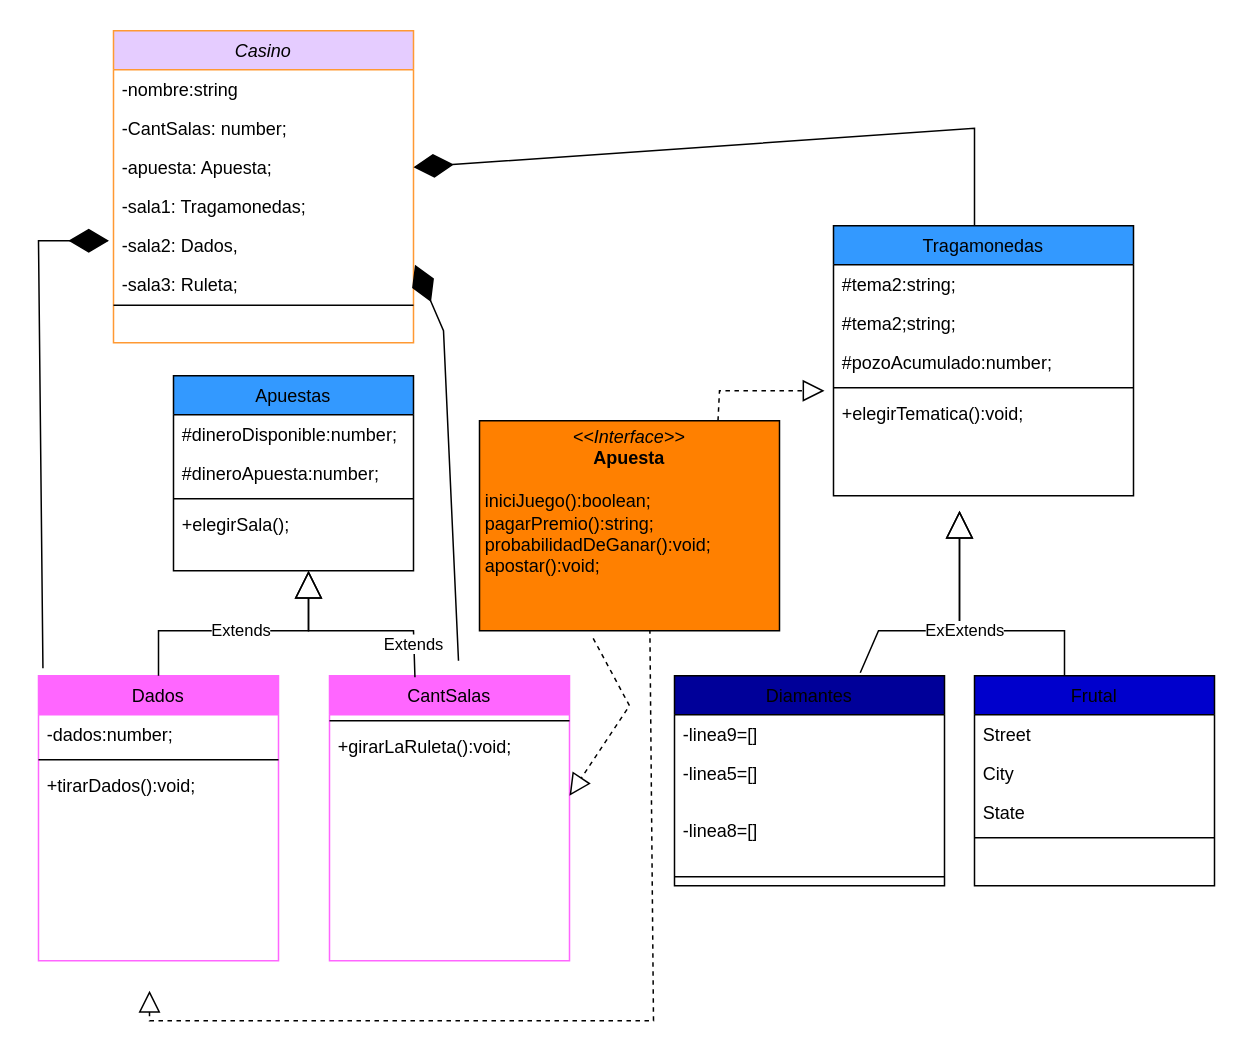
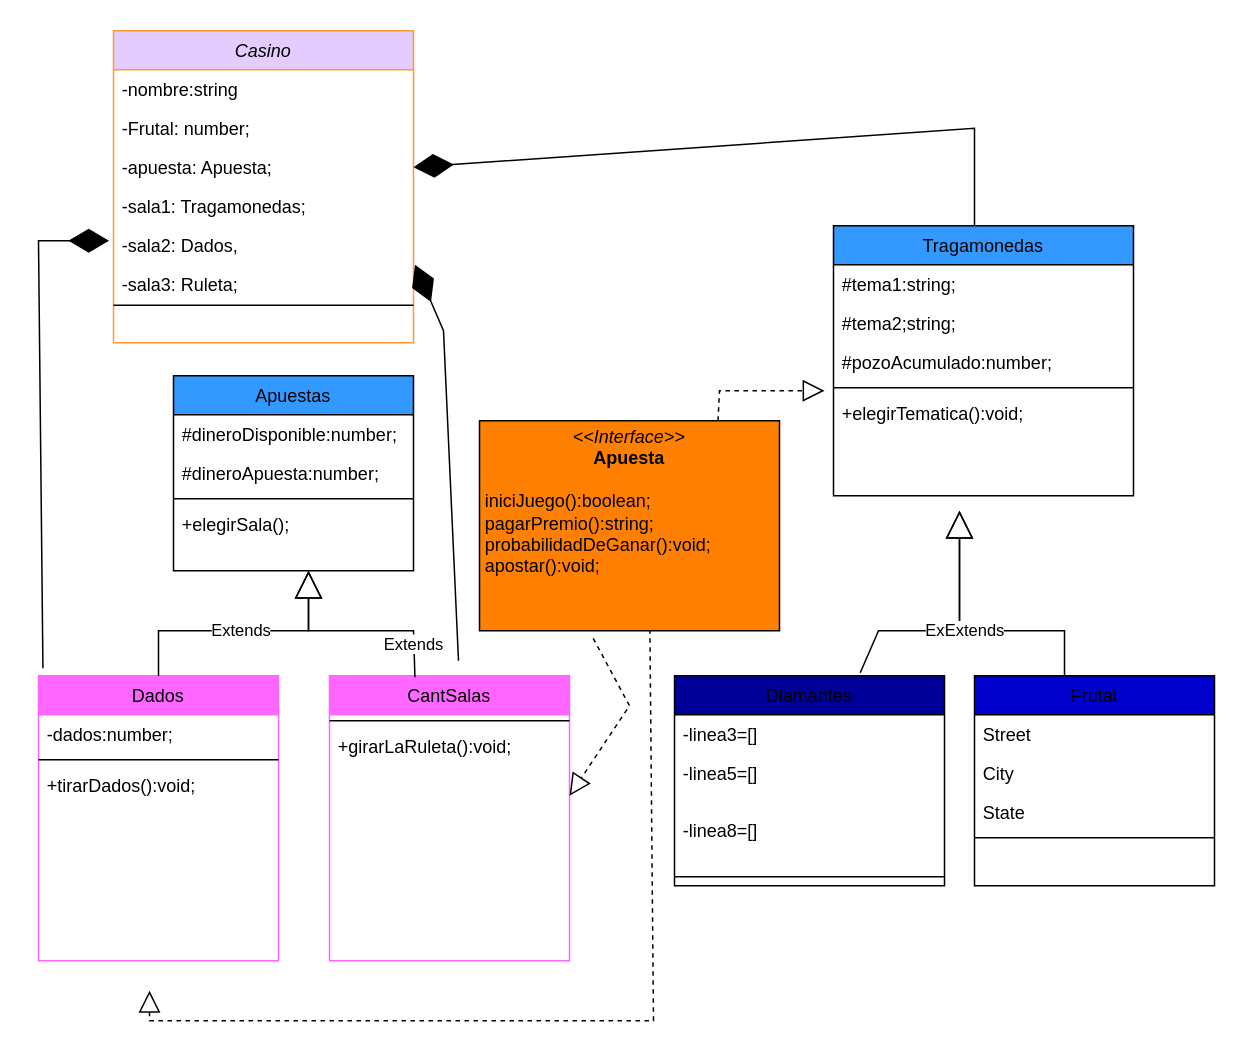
node "-CantSalas: number;": label "-CantSalas: number;" -> "-Frutal: number;"
node "#tema2:string;": label "#tema2:string;" -> "#tema1:string;"
node "-linea9=[]": label "-linea9=[]" -> "-linea3=[]"
